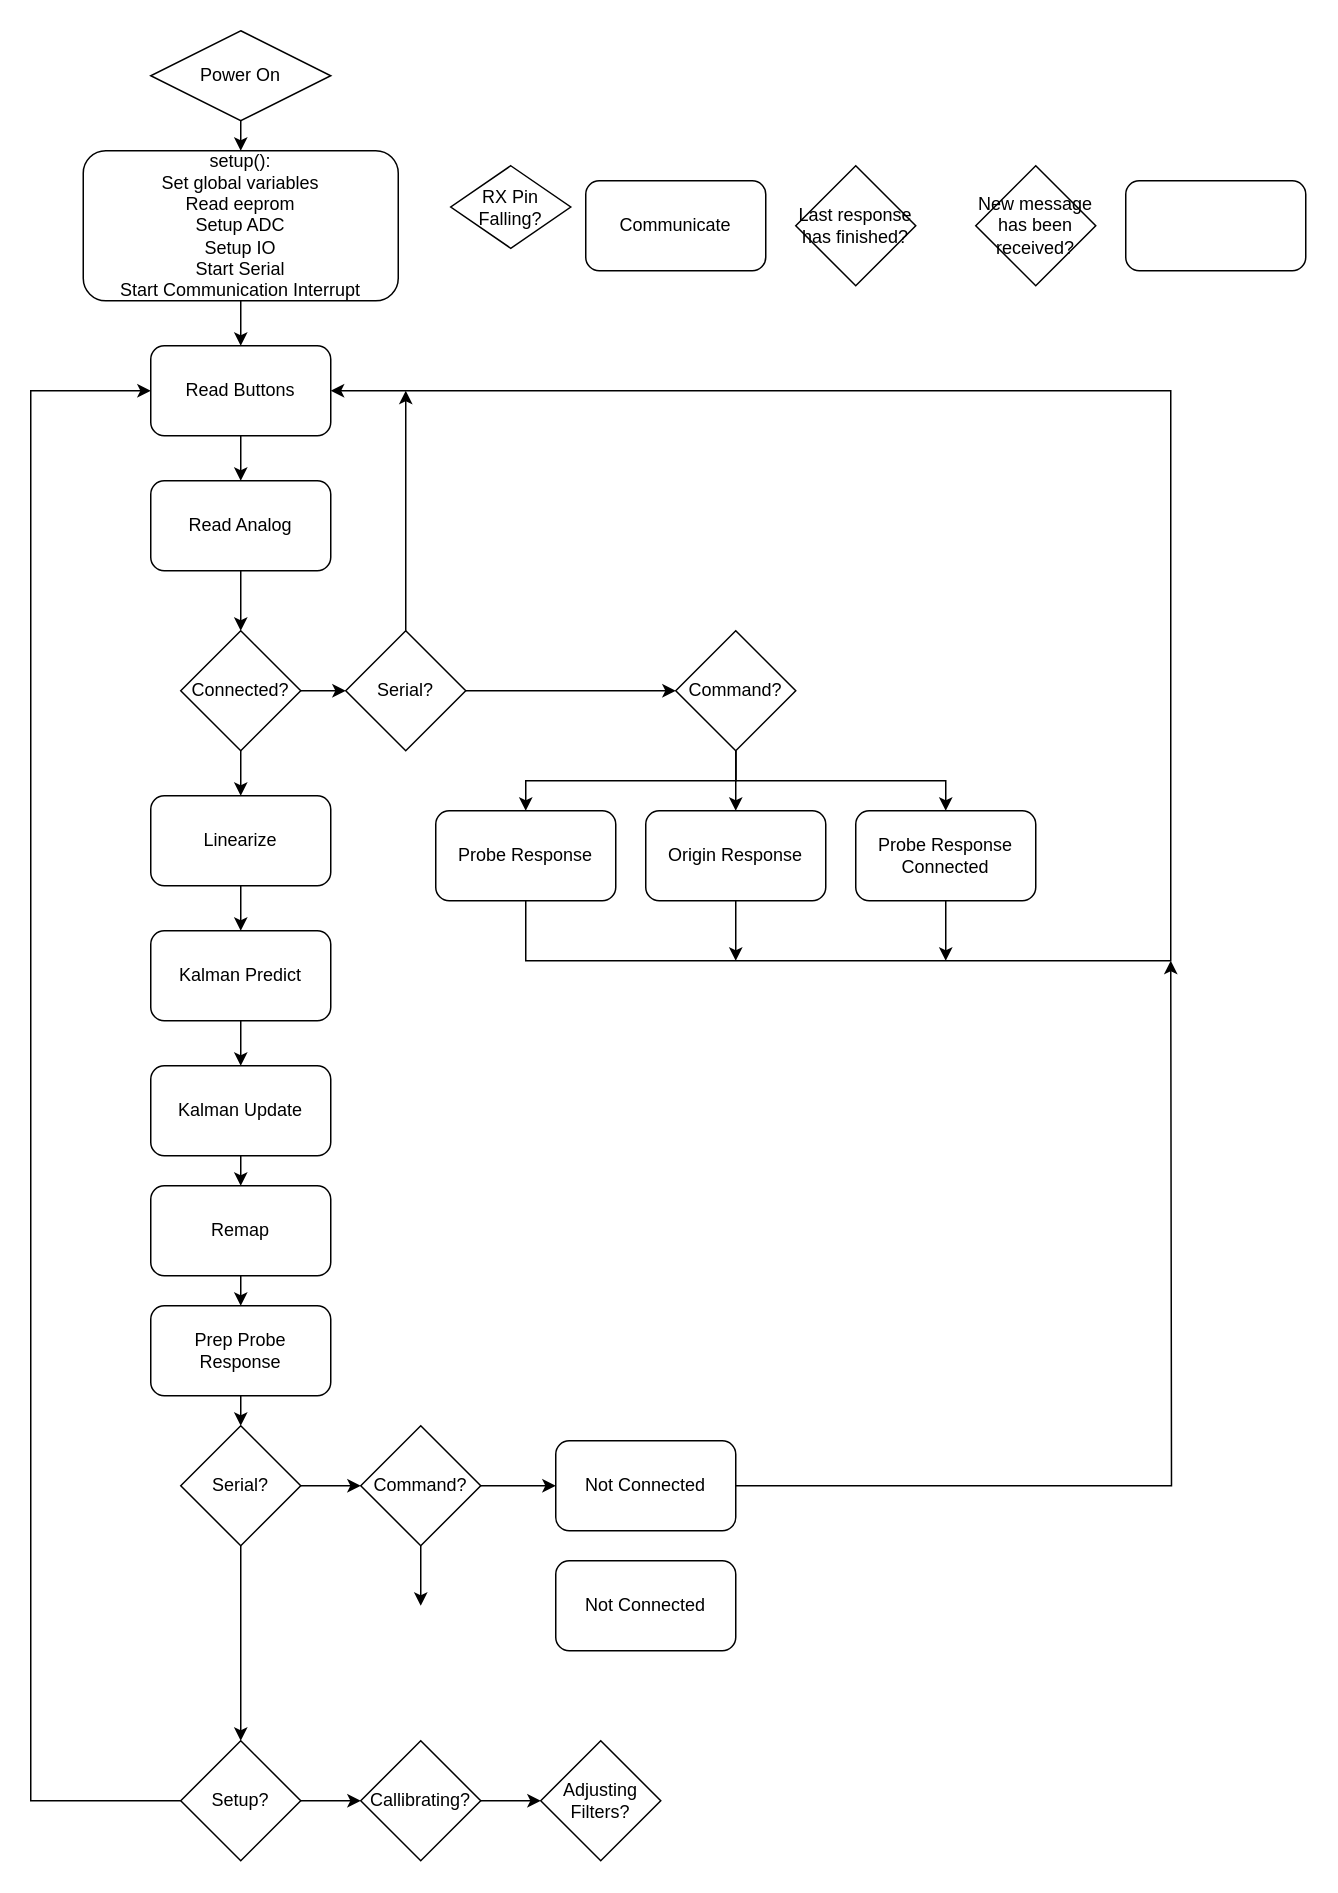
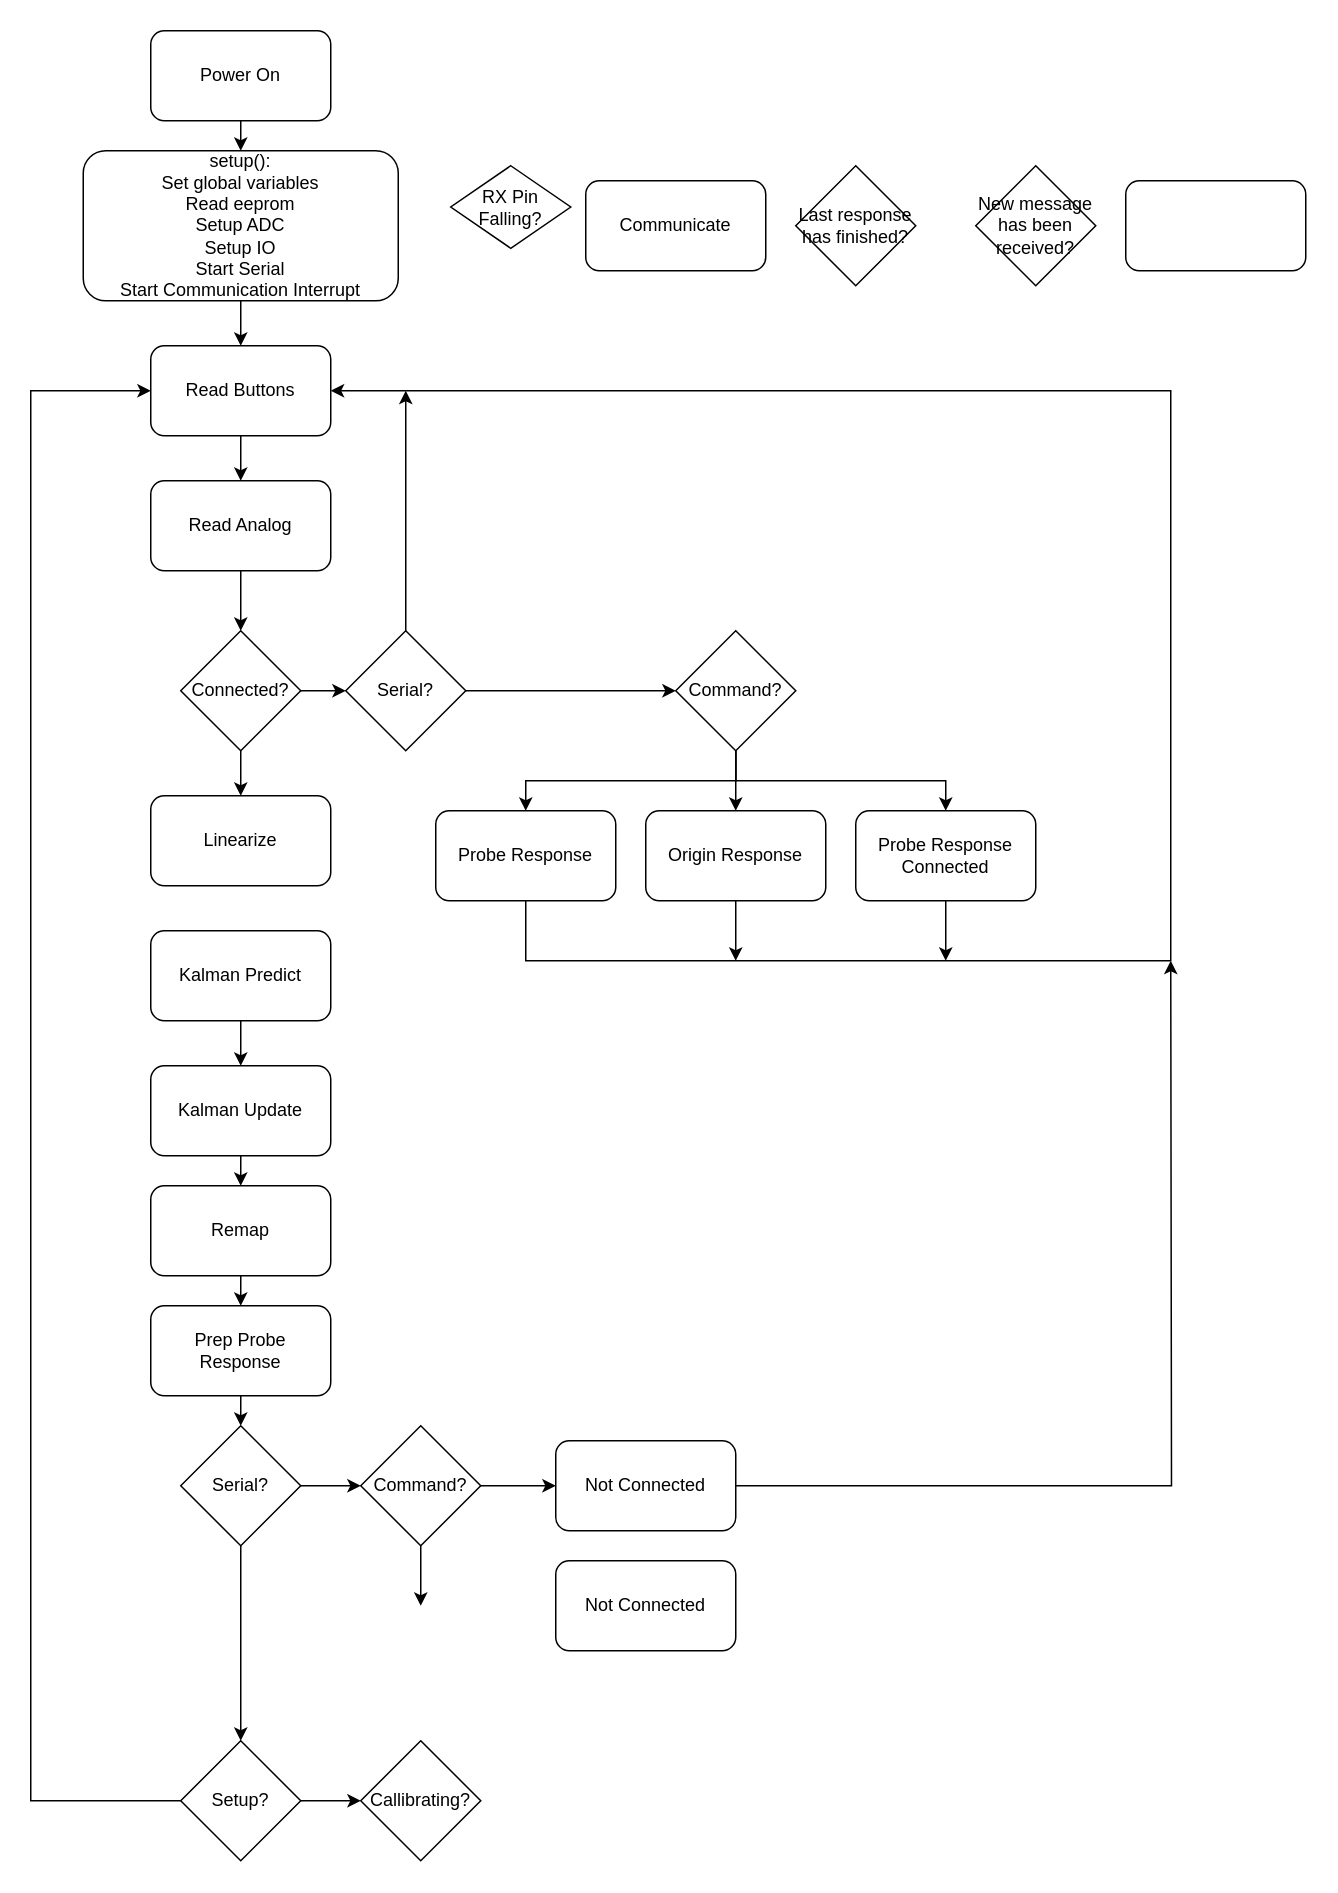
node "Power On": shape diamond -> rounded rectangle
edge "Linearize" -> "Kalman Predict": removed
edge "Callibrating?" -> "Adjusting Filters?": removed
node "Adjusting Filters?": removed
